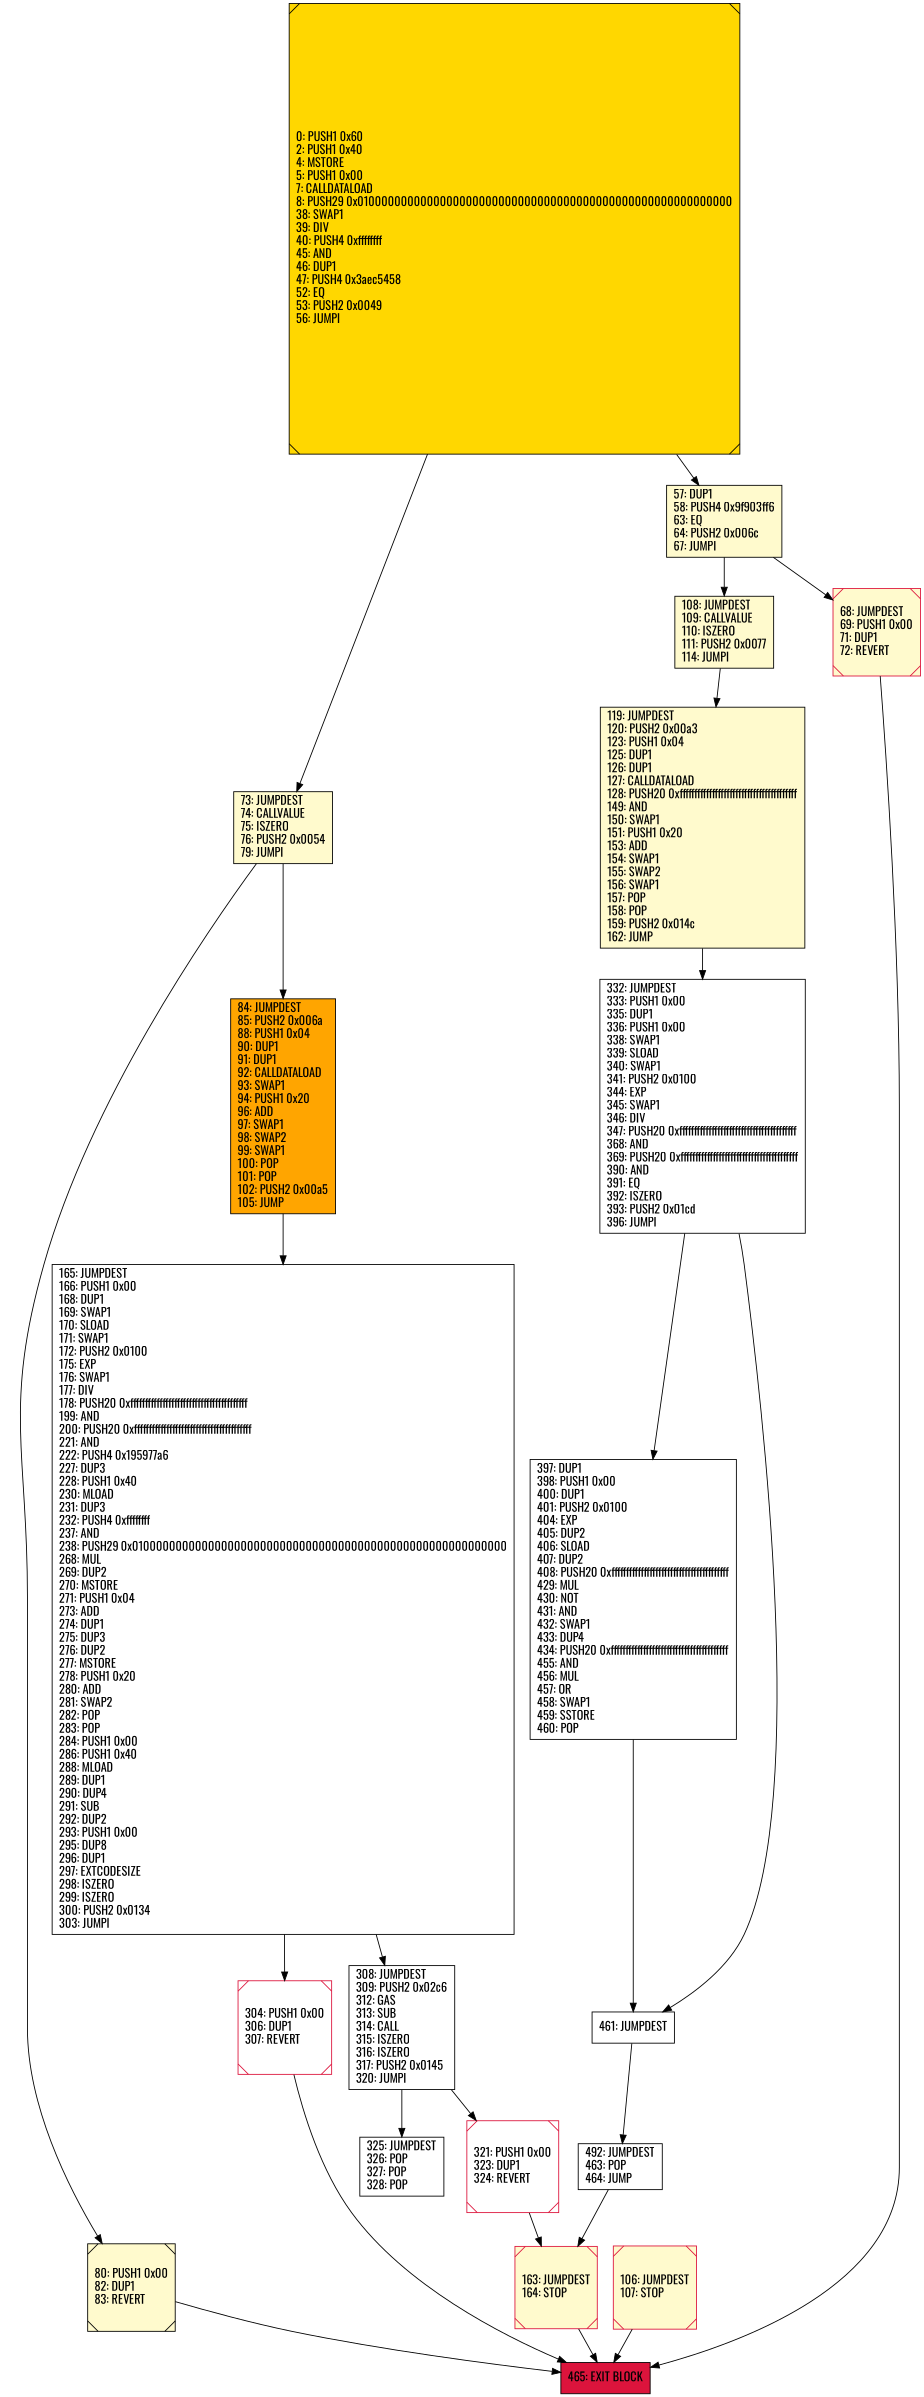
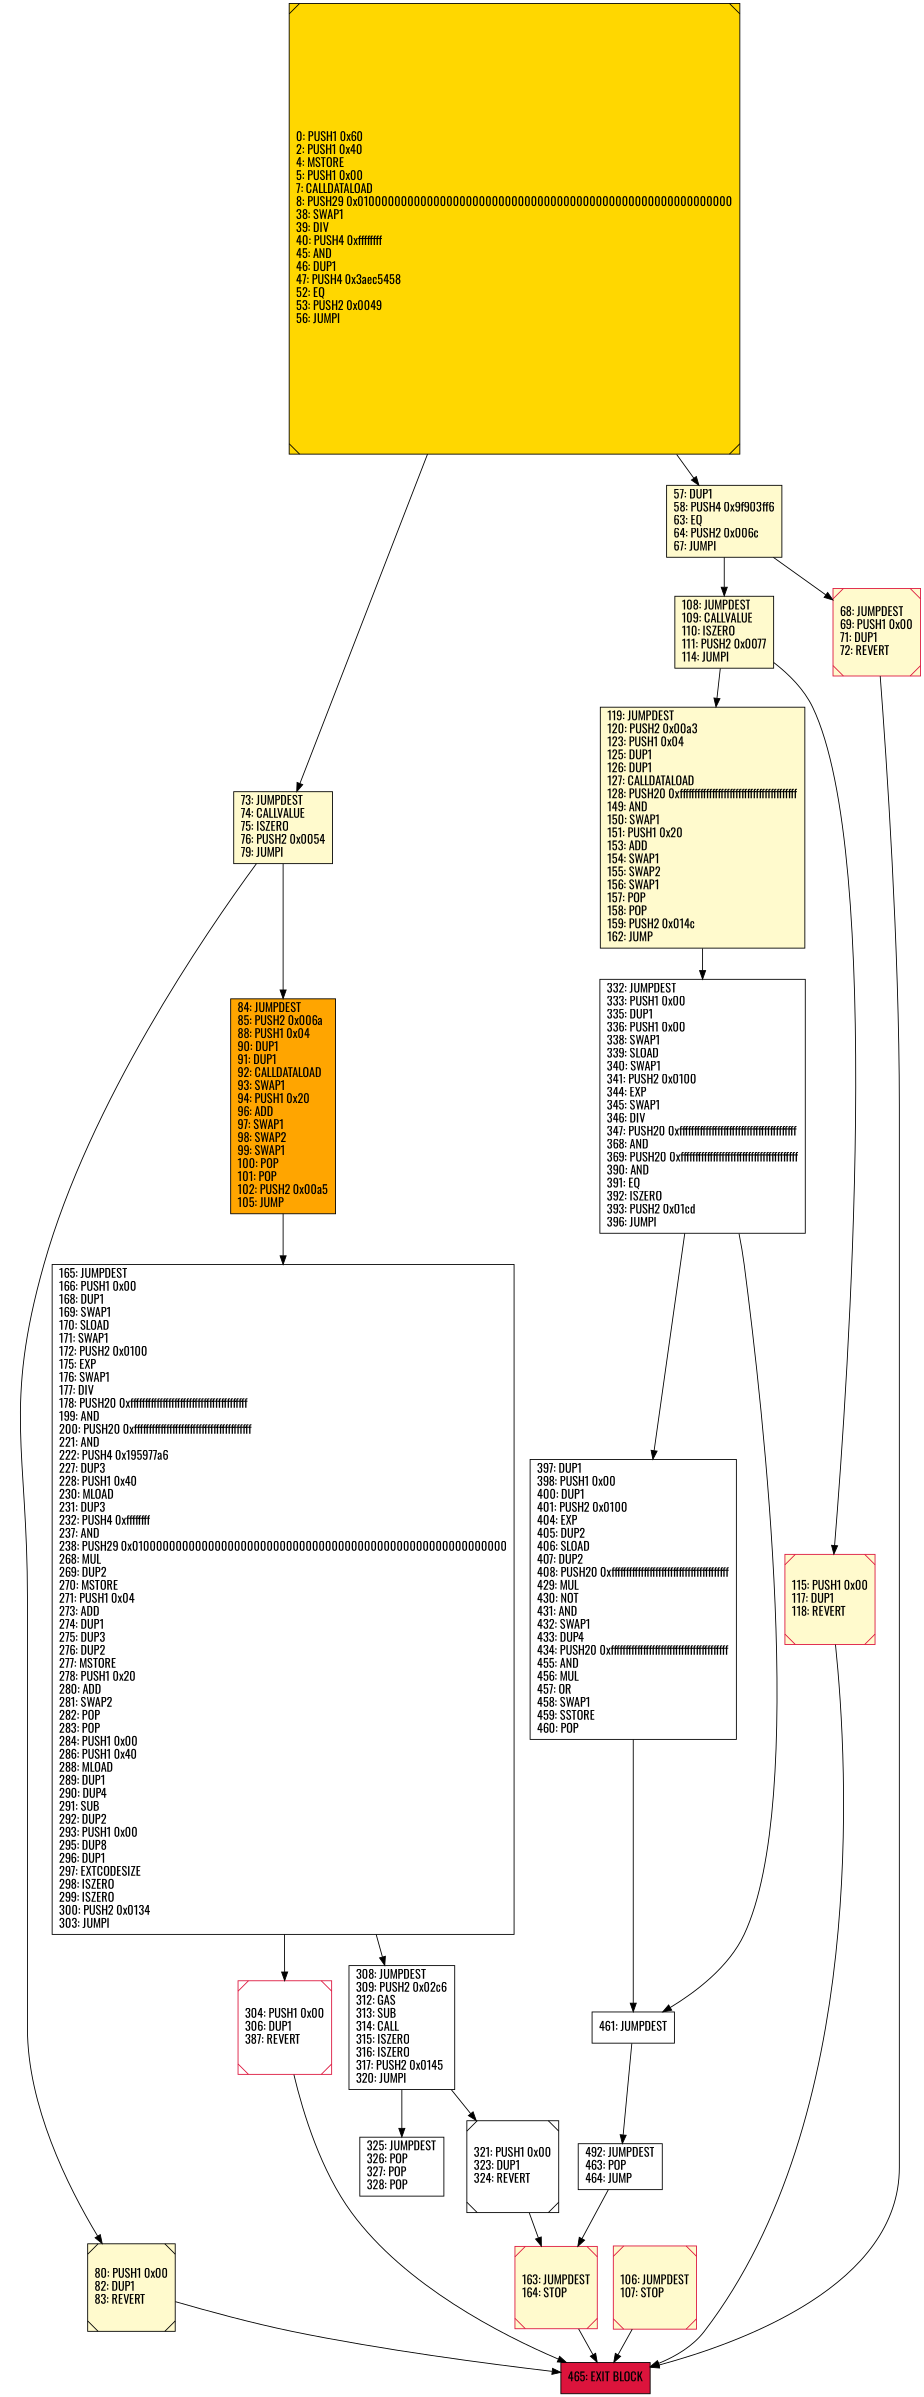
node "115: PUSH1 0x00 117: DUP1 118: REVERT": added
node "304: PUSH1 0x00 306: DUP1 307: REVERT": label "304: PUSH1 0x00 306: DUP1 307: REVERT" -> "304: PUSH1 0x00 306: DUP1 387: REVERT"
node "321: PUSH1 0x00 323: DUP1 324: REVERT": color crimson -> black
